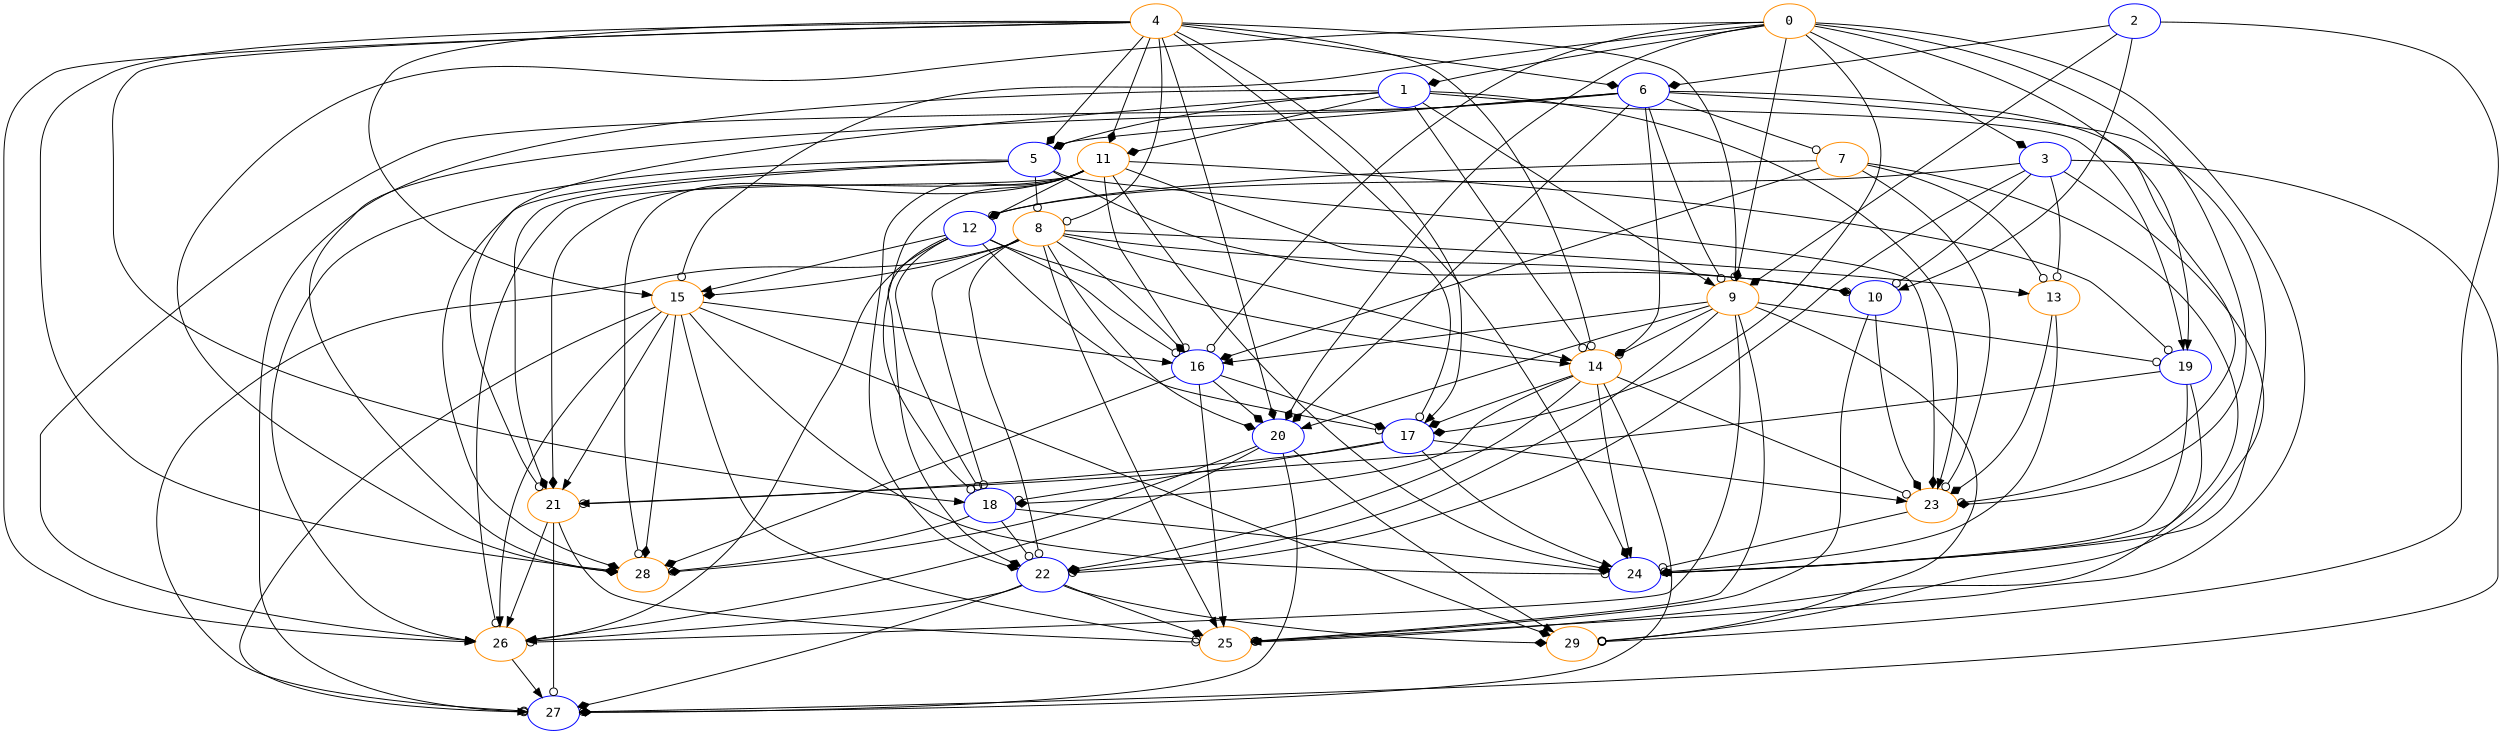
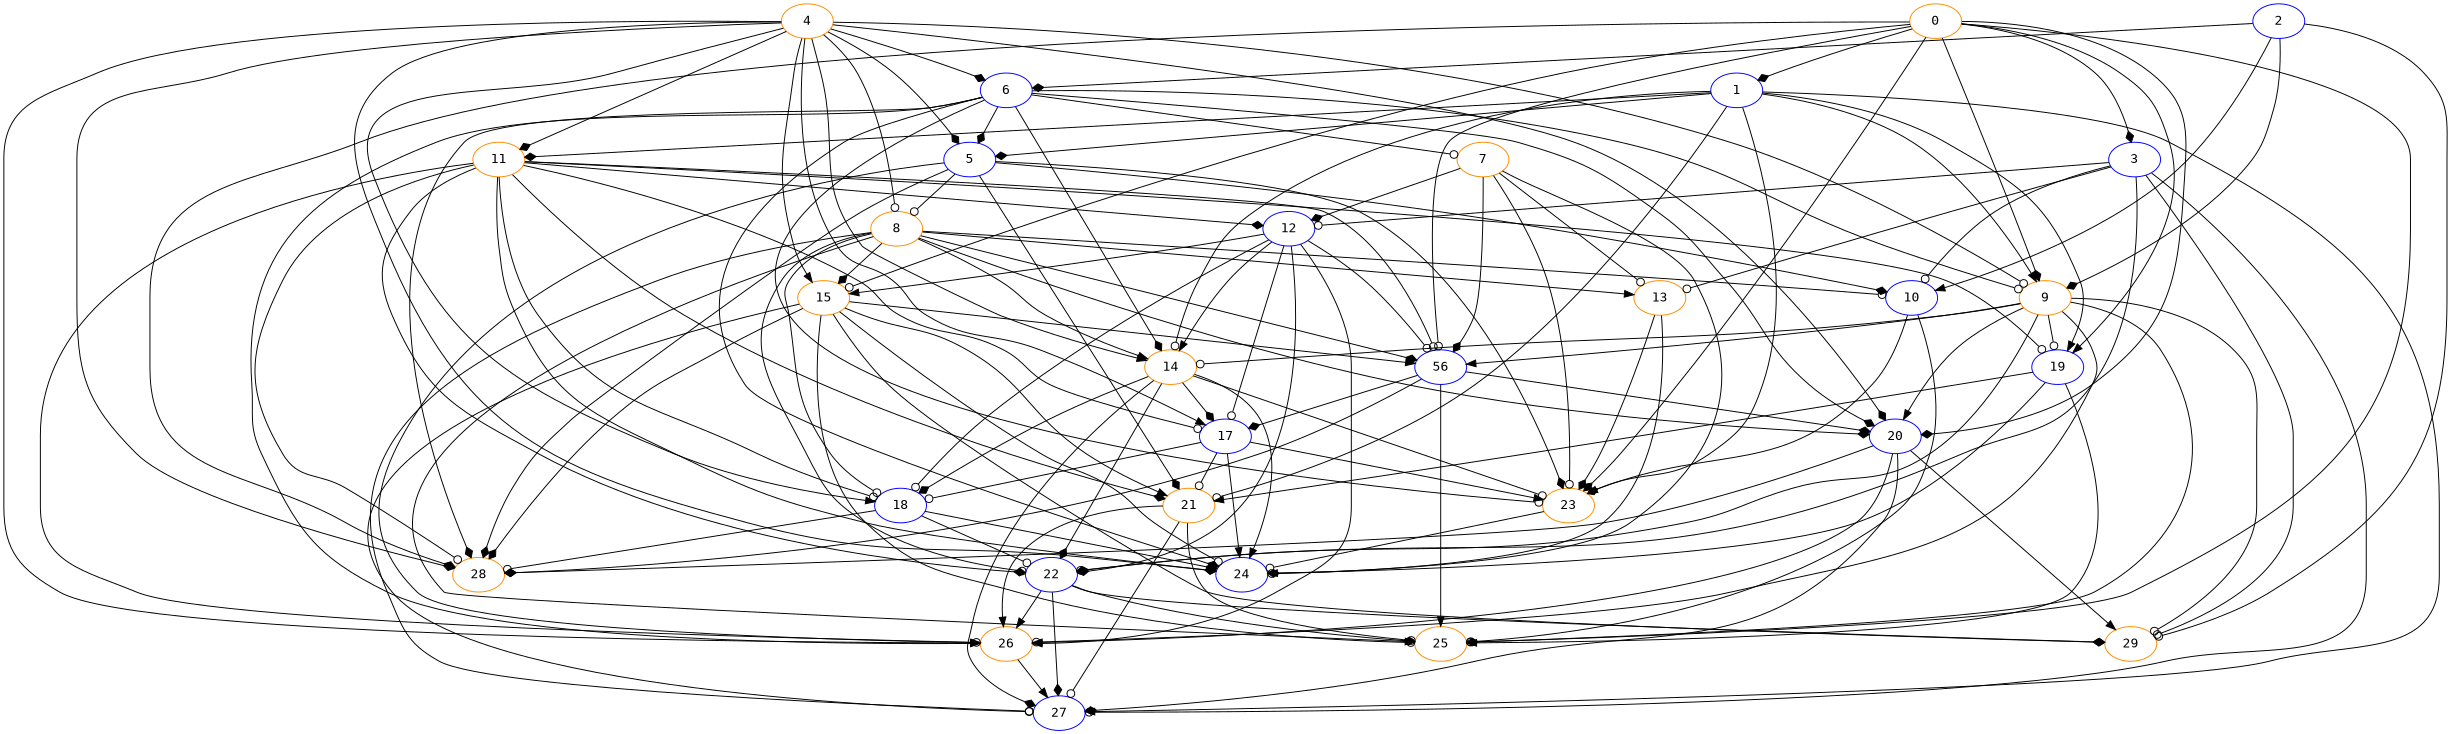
edge "4" -> "14": arrowhead odot -> normal
edge "0" -> "17": removed
node "16": label "16" -> "56"
edge "15" -> "26": removed
